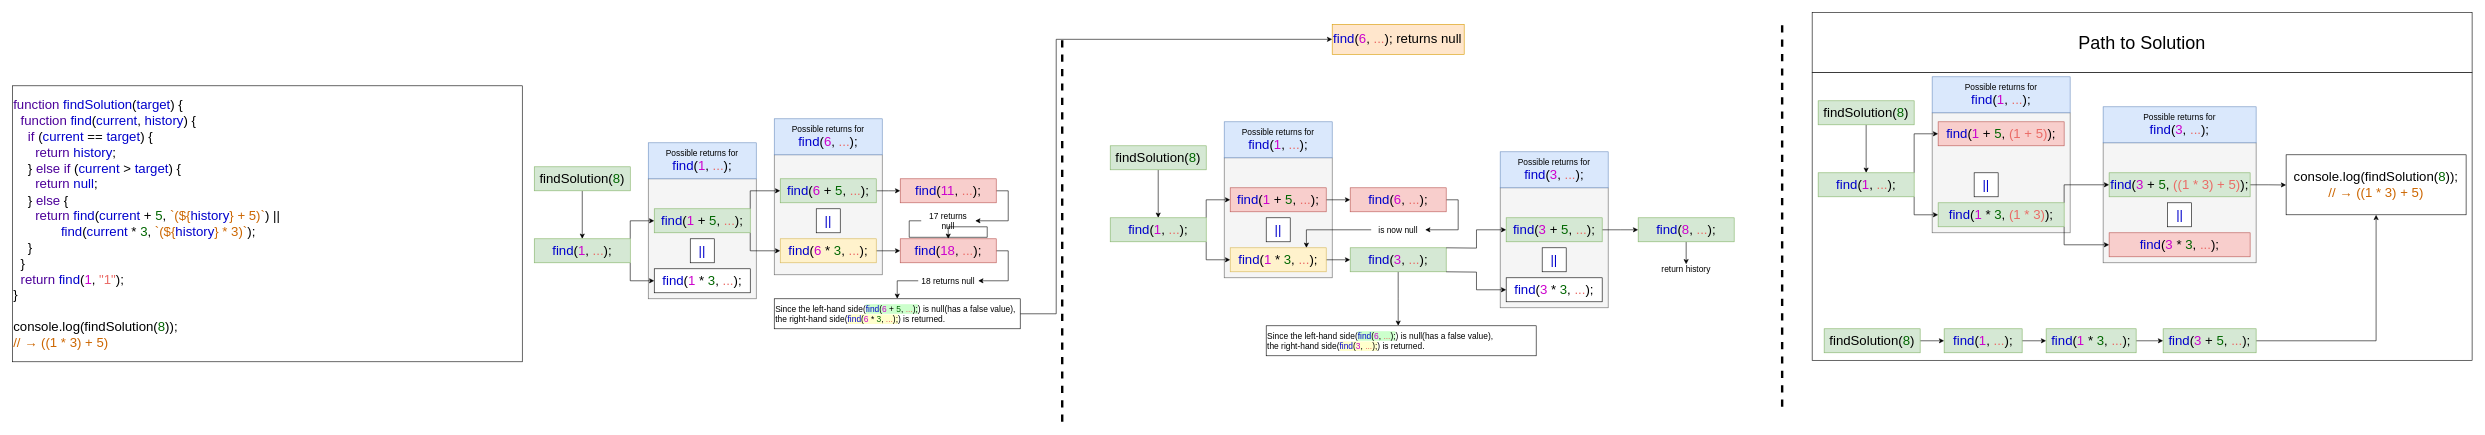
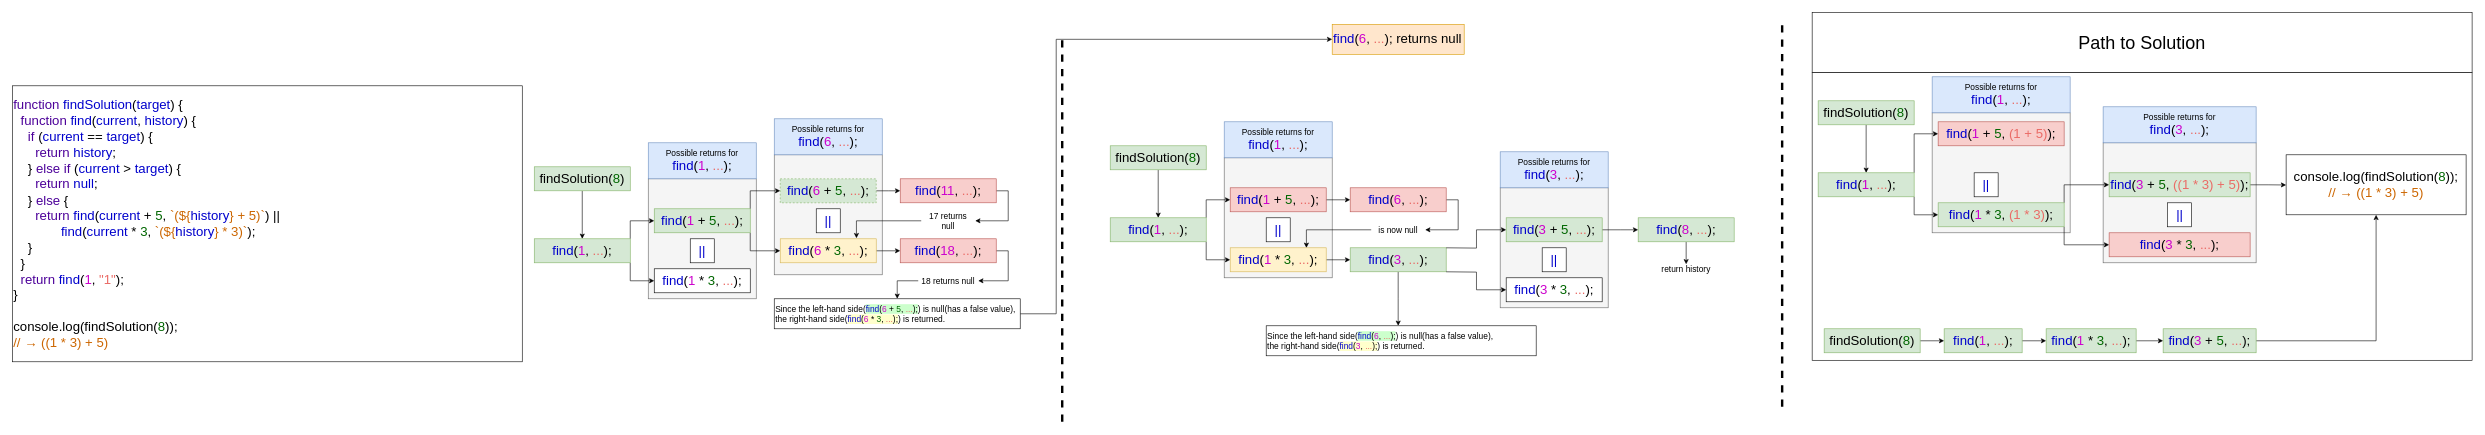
node "find(6 + 5, ...);": style solid -> dashed
edge "17 returns null" -> "find(18, ...);": now "17 returns null" -> "find(6 * 3, ...);"
